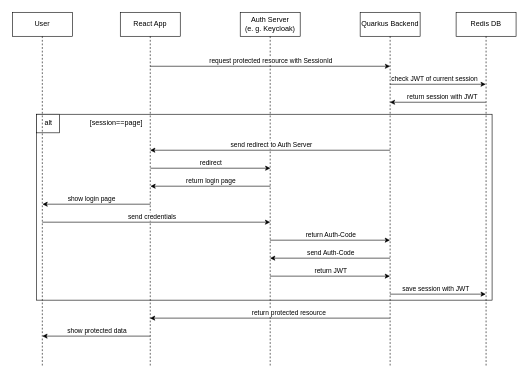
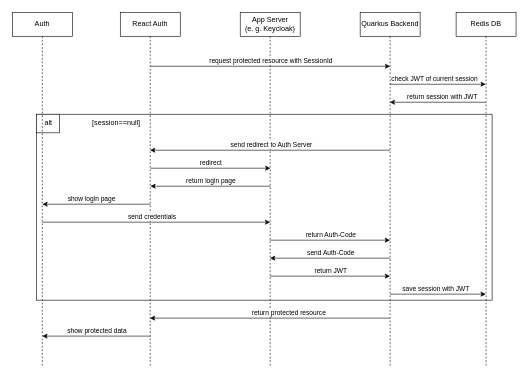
node "User": label "User" -> "Auth"
node "React App": label "React App" -> "React Auth"
node "Auth Server (e. g. Keycloak)": label "Auth Server (e. g. Keycloak)" -> "App Server (e. g. Keycloak)"
node "[session==page]": label "[session==page]" -> "[session==null]"
